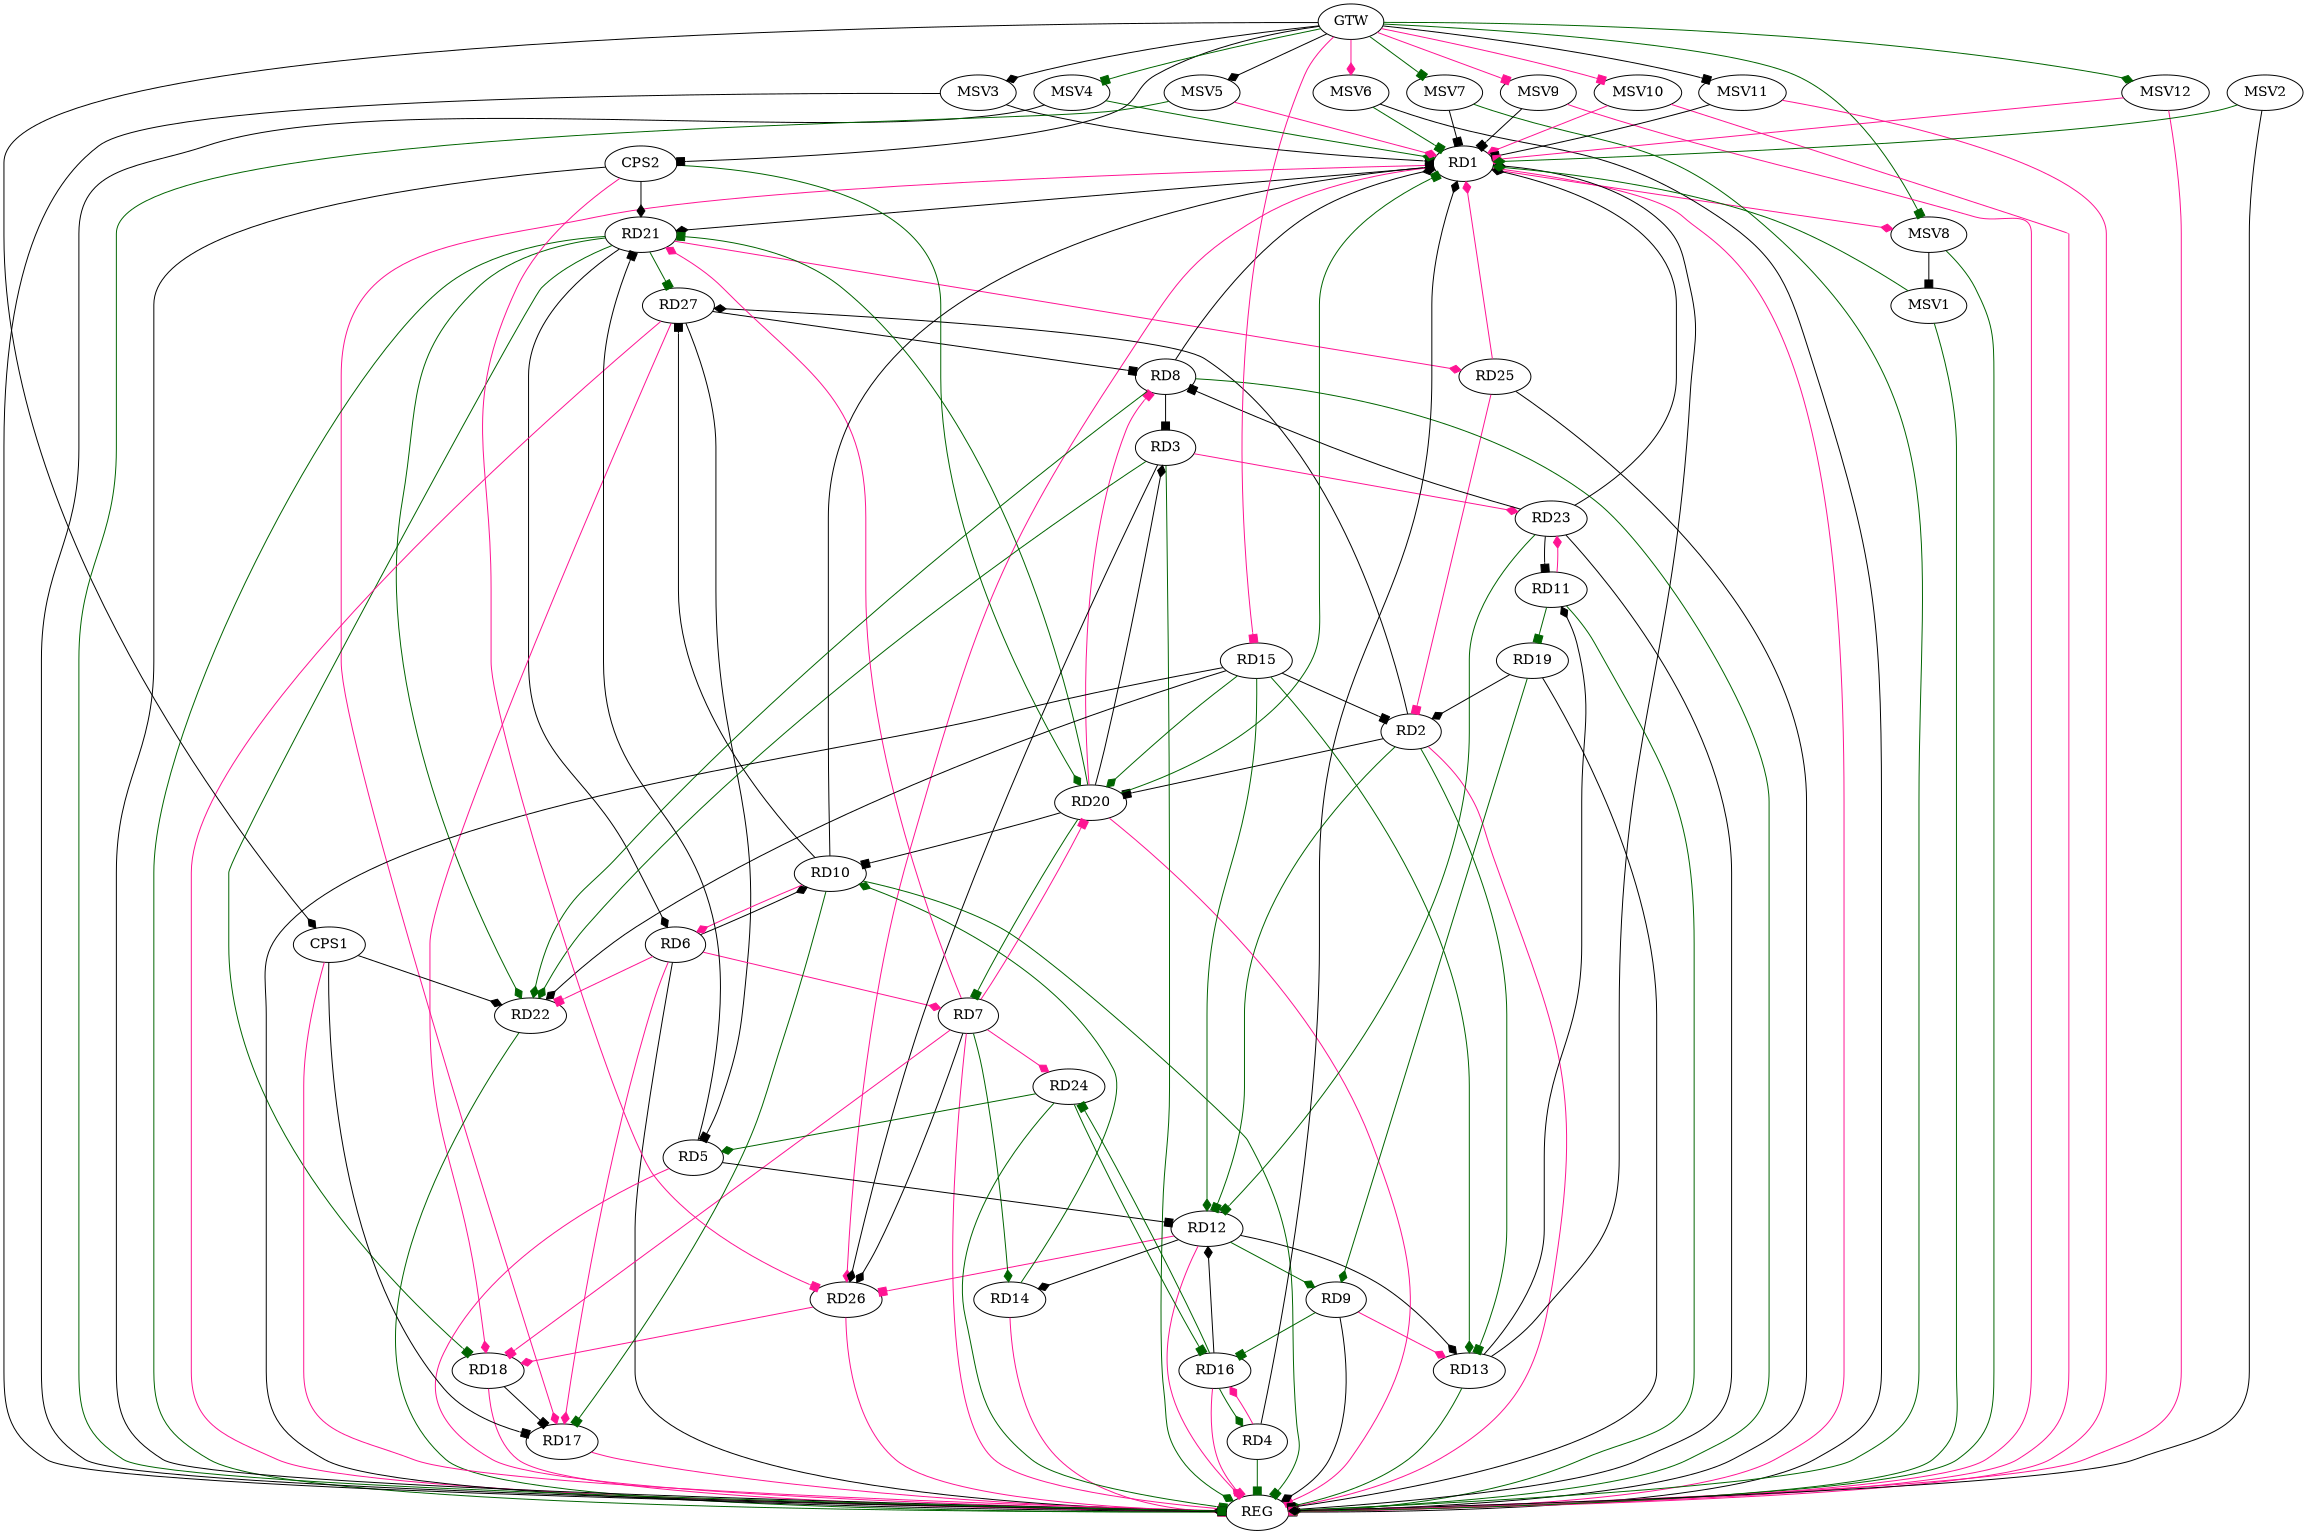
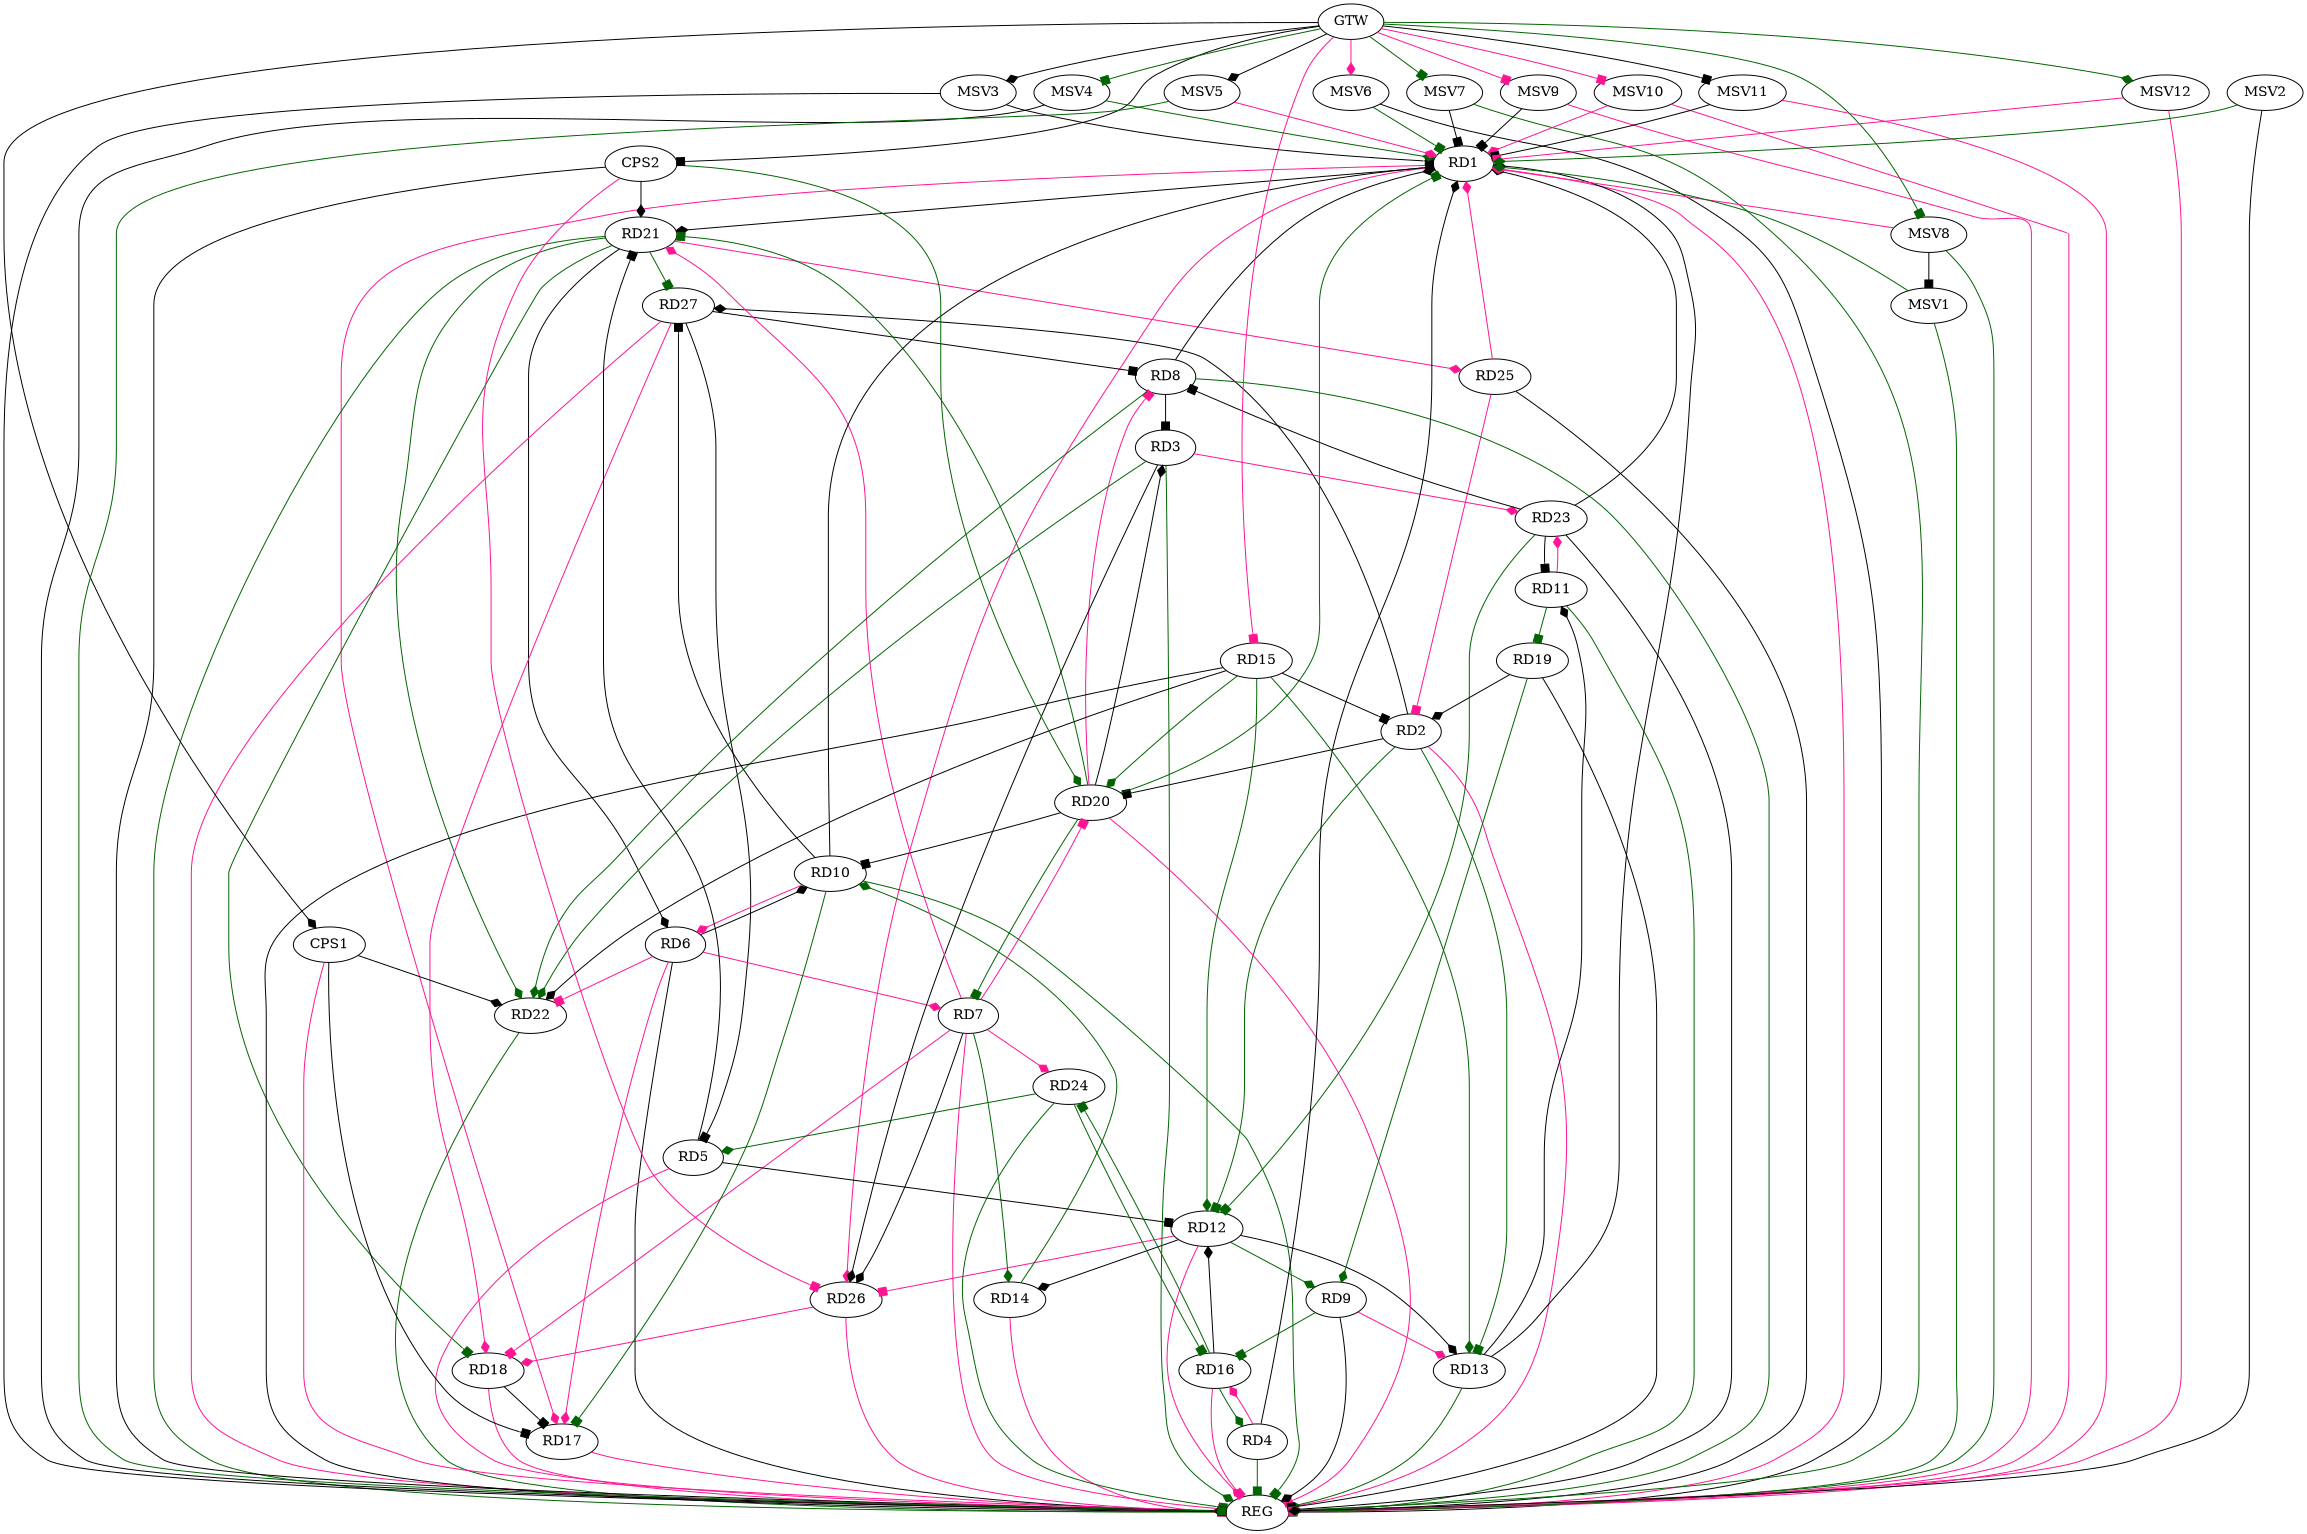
edge "RD1" -> "MSV8": reversed
